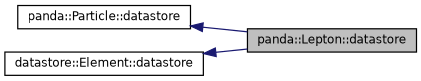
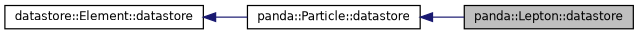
edge "panda::Lepton::datastore" -> "datastore::Element::datastore": now "panda::Particle::datastore" -> "datastore::Element::datastore"
